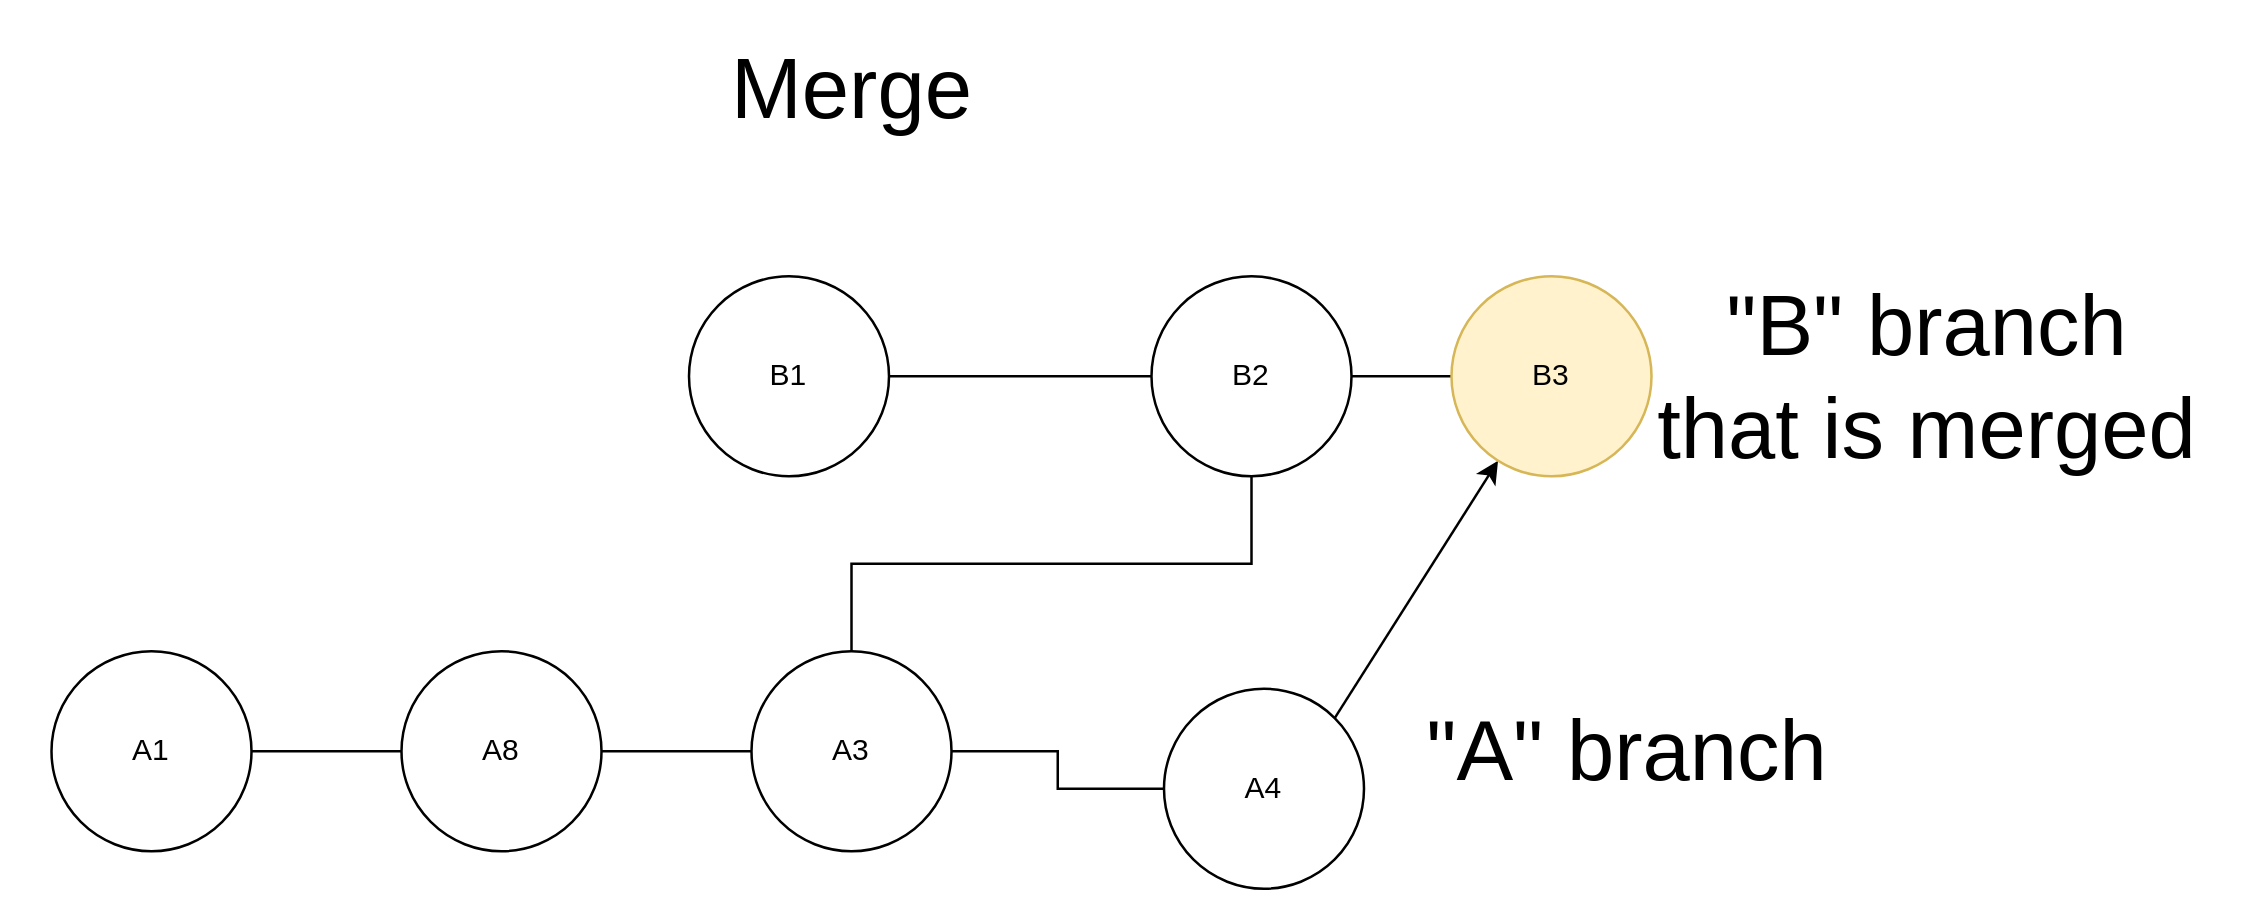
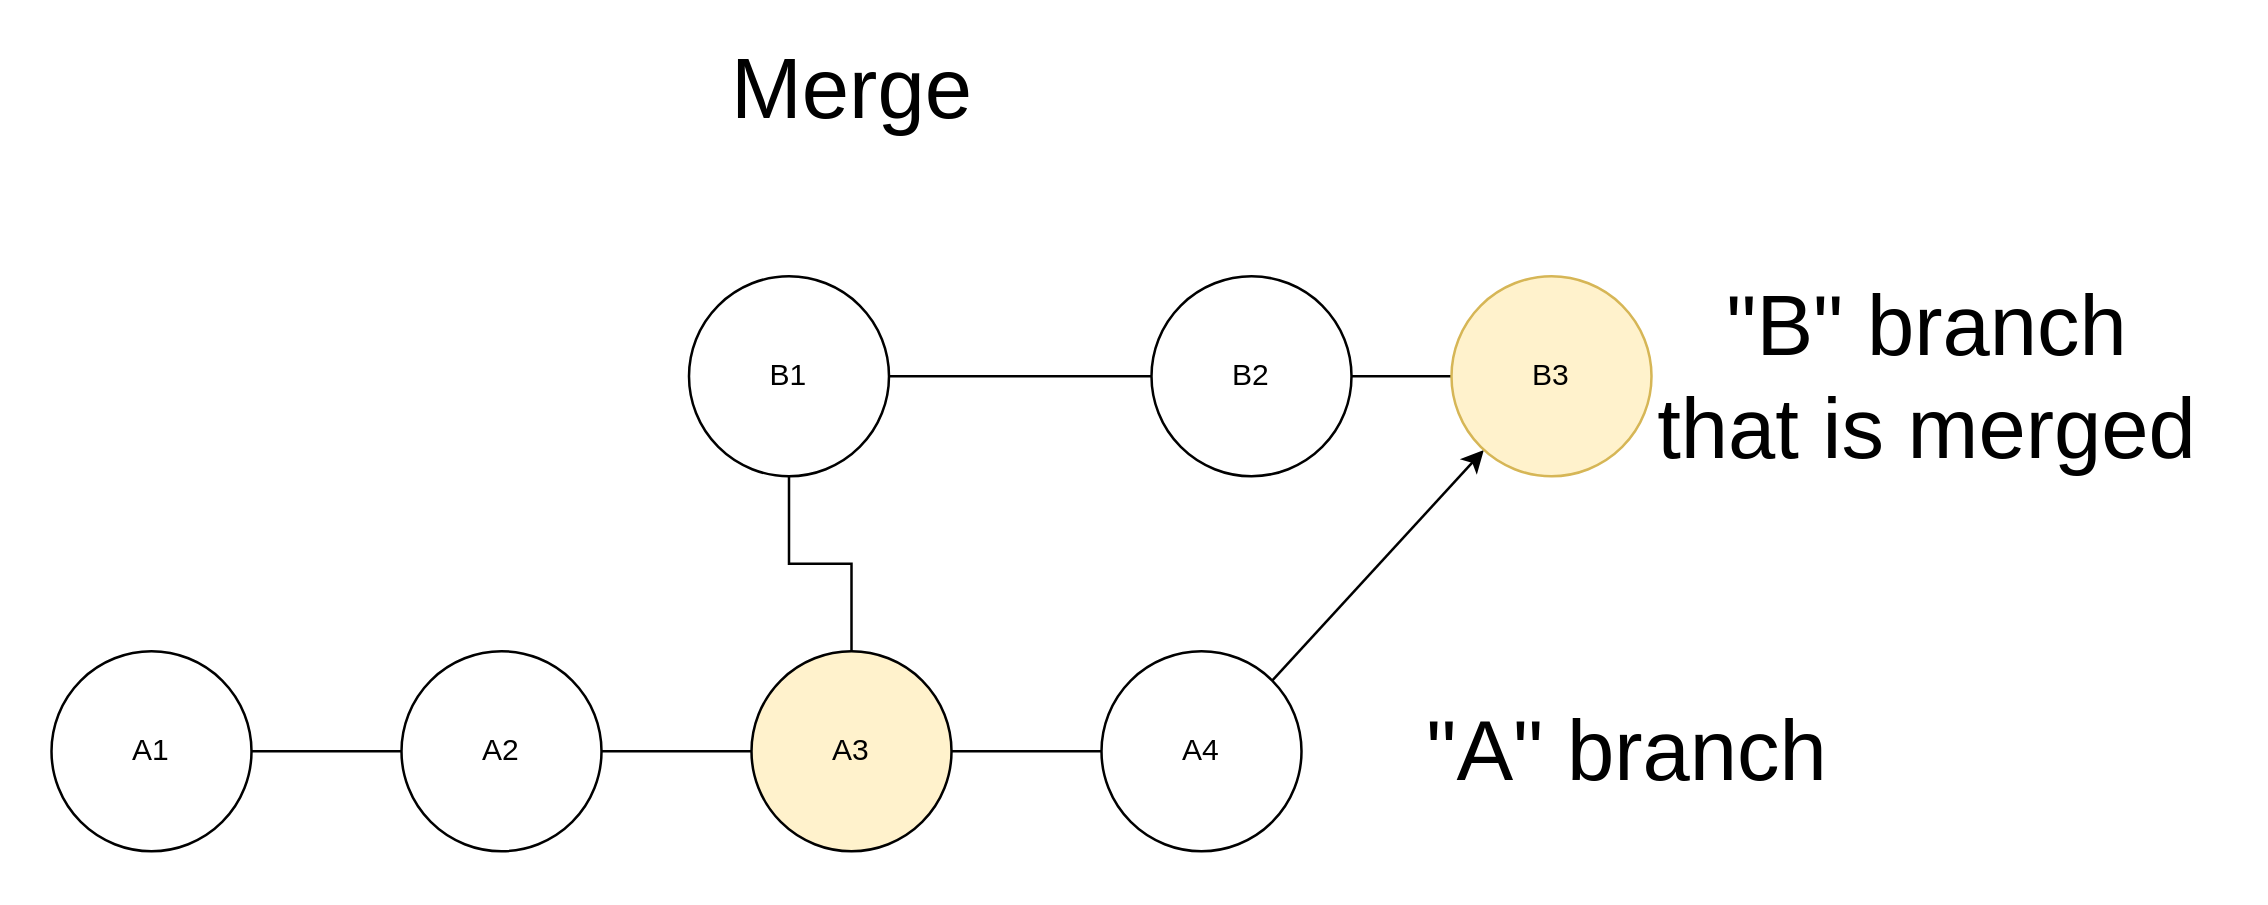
edge "B2" -- "A3": now "B1" -- "A3"
node "A8": label "A8" -> "A2"
node "A3": fillcolor #ffffff -> #fff2cc
node "A4": moved (1264, 789) -> (1201, 751)
